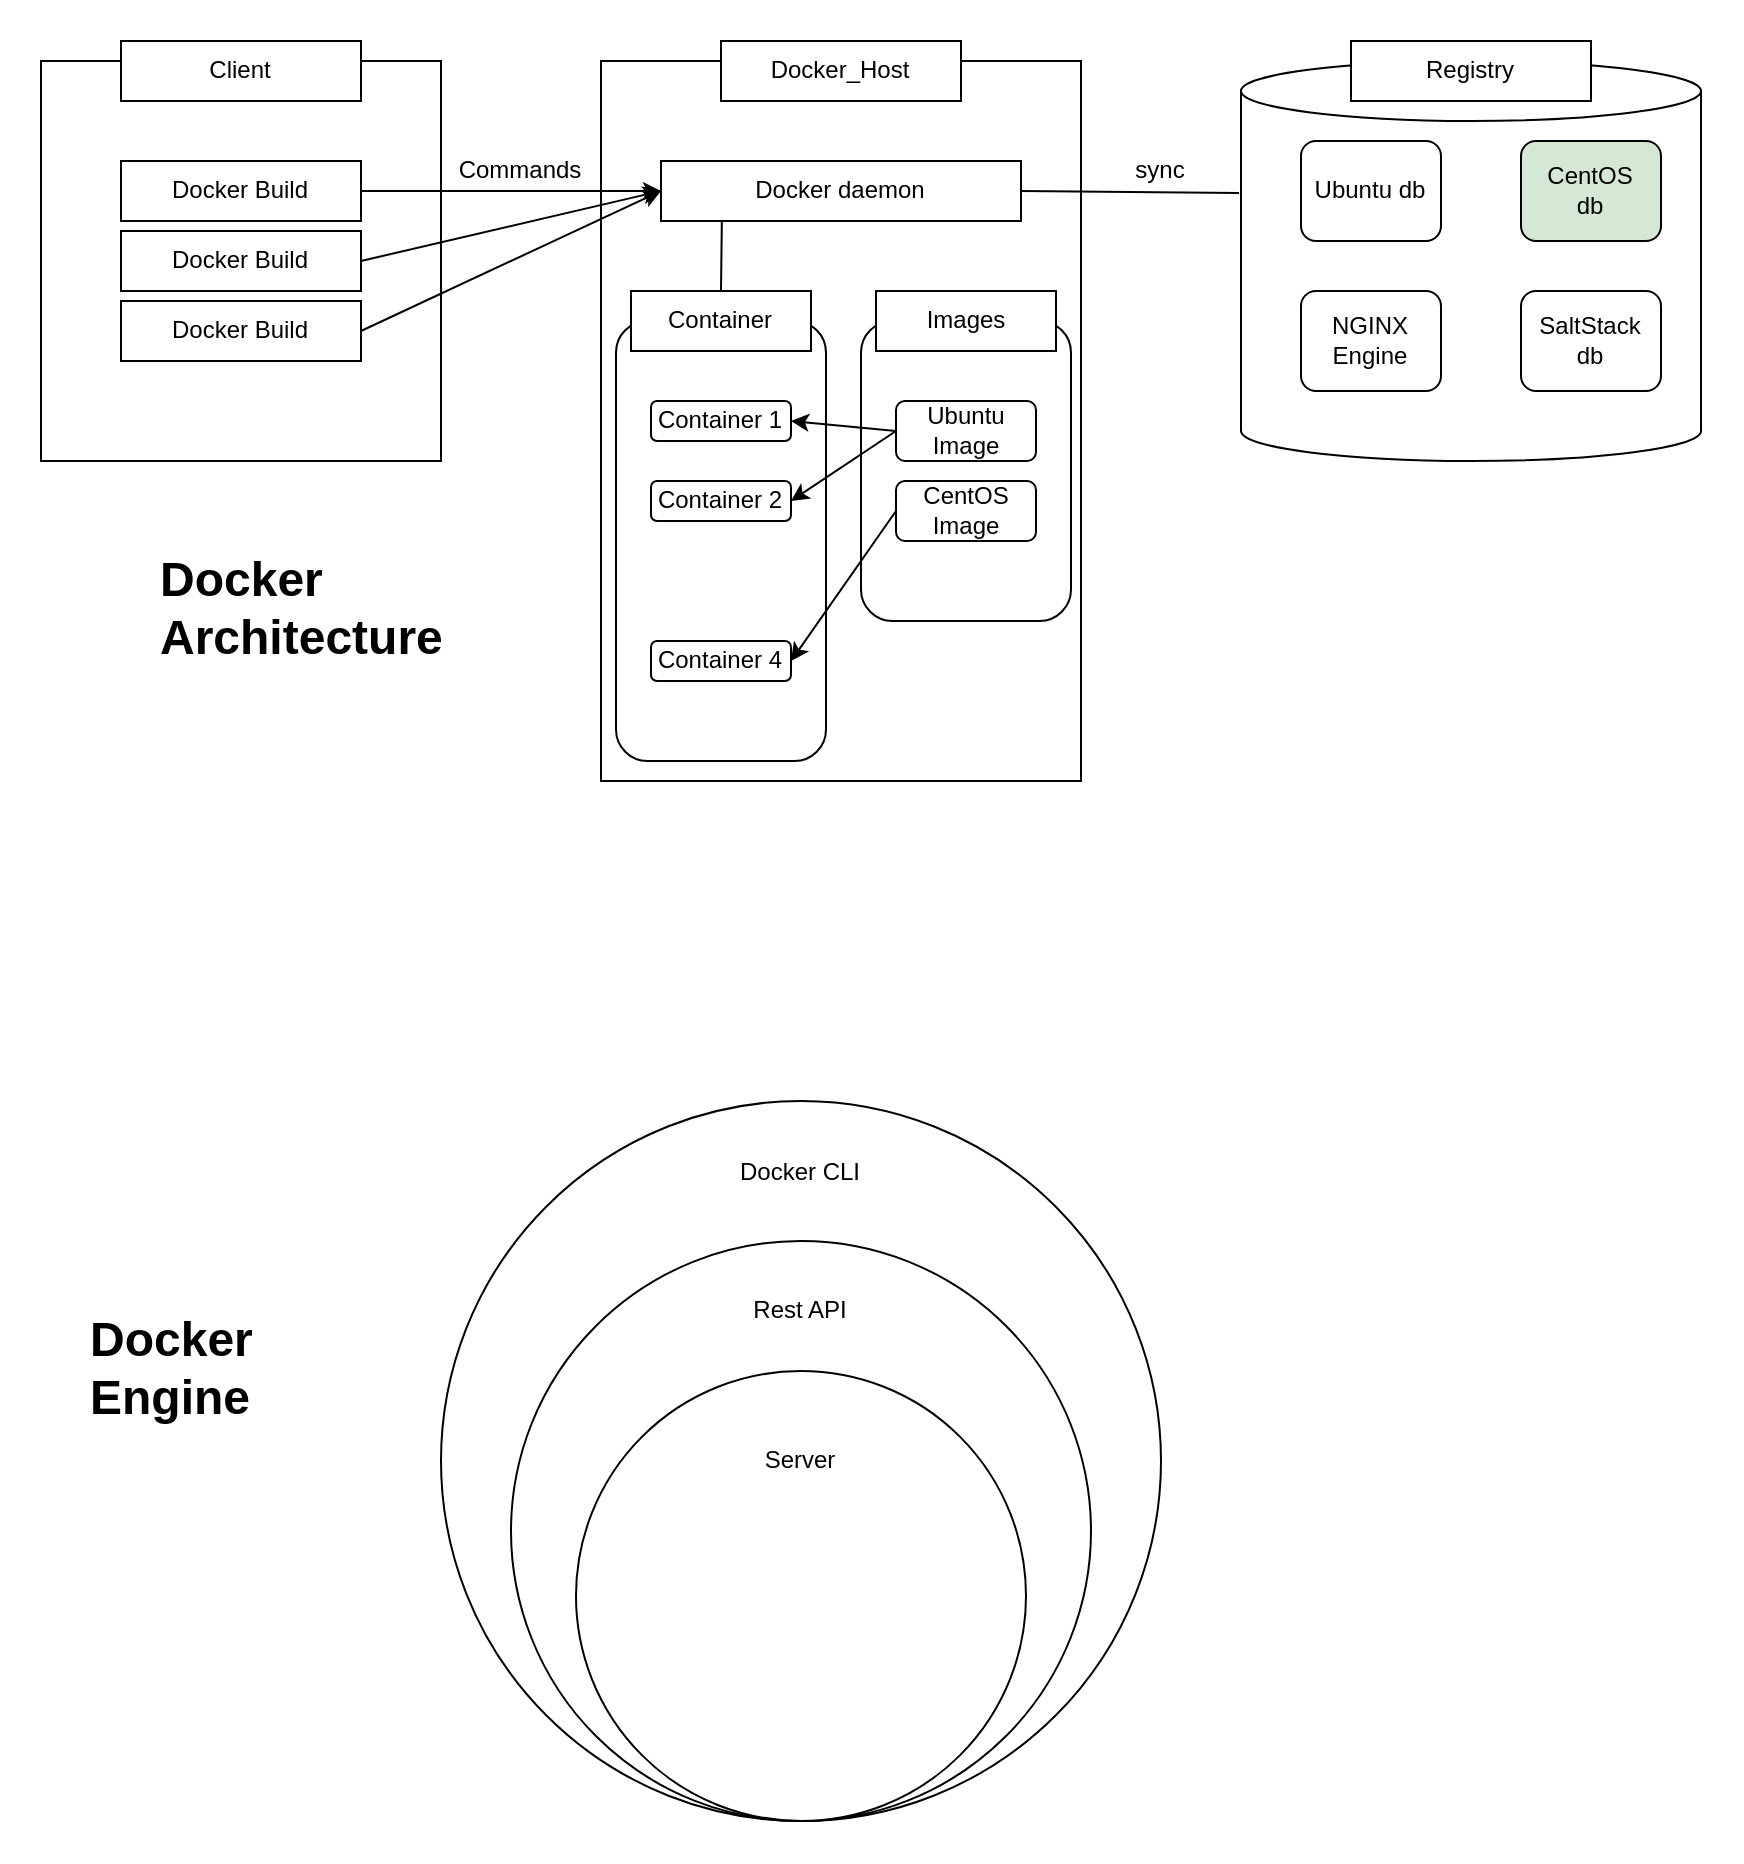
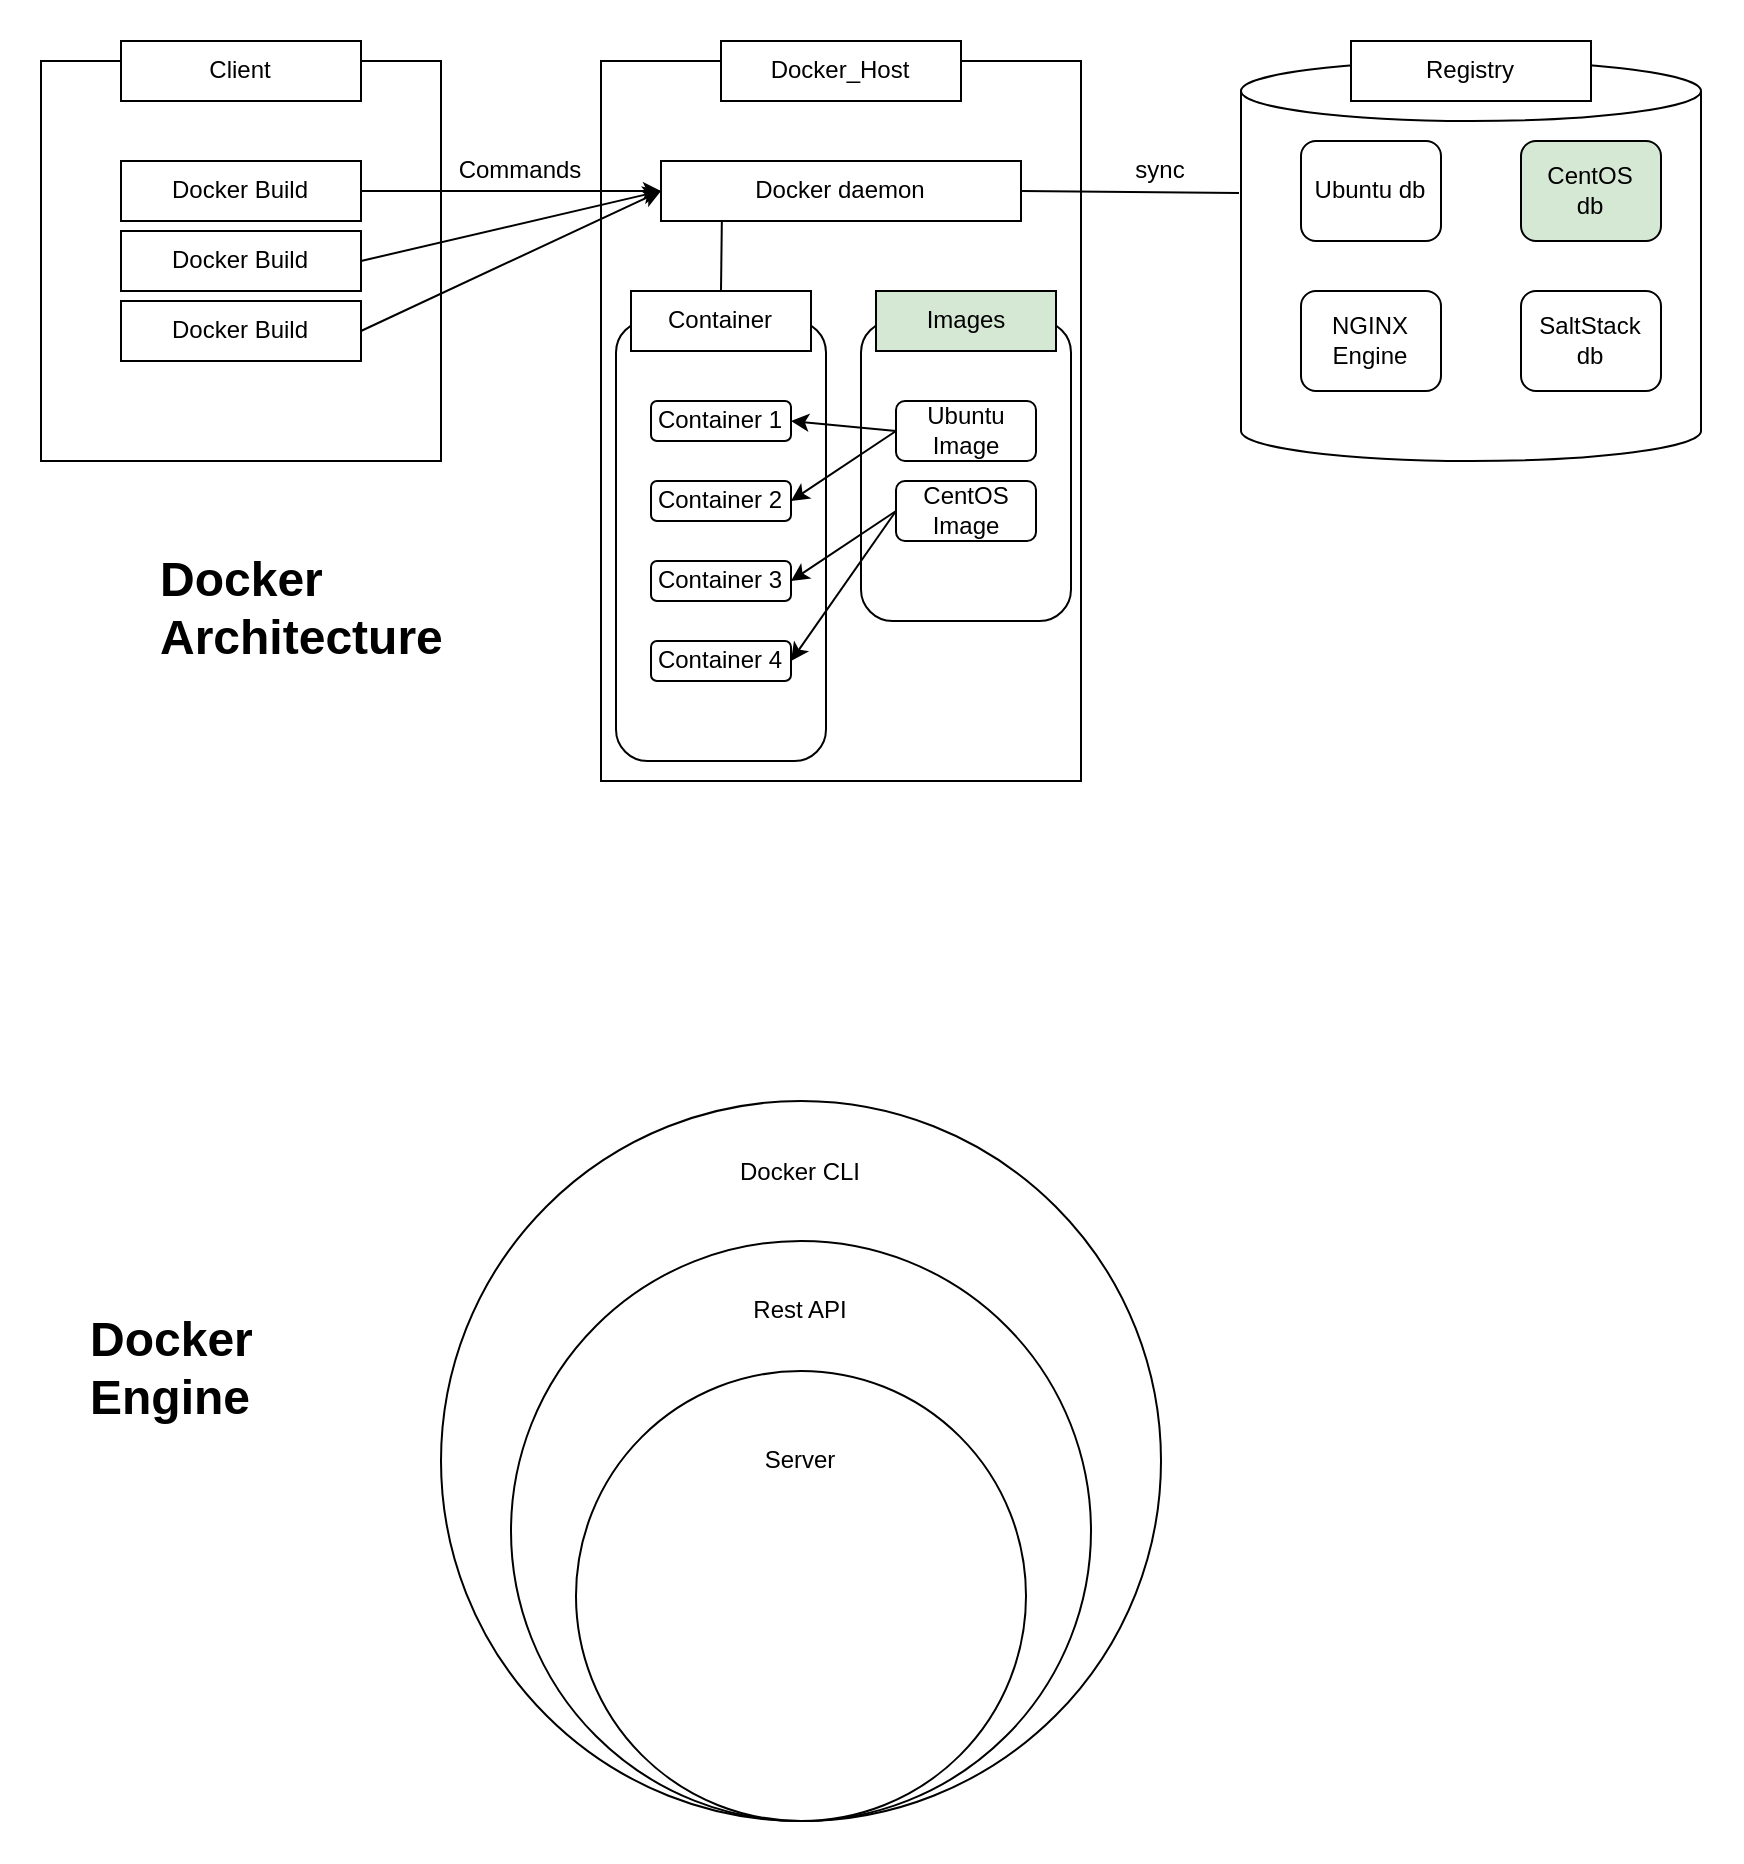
node "Images": fillcolor #ffffff -> #d5e8d4
edge "CentOS Image" -> "Container 3": added
node "Container 3": added
